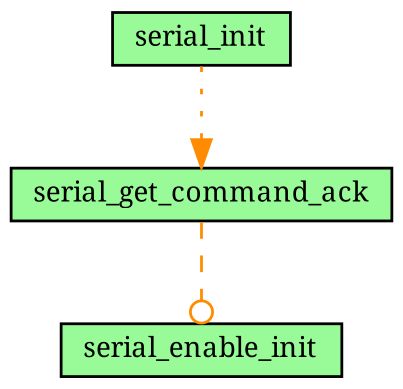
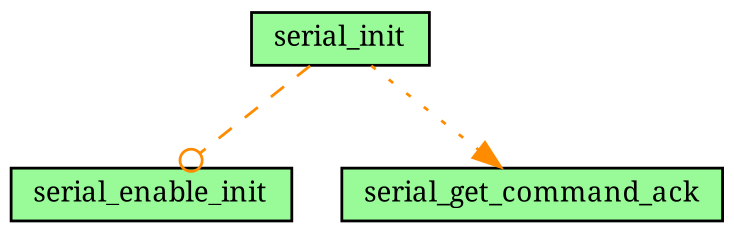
edge "serial_get_command_ack" -> "serial_enable_init": now "serial_init" -> "serial_enable_init"
